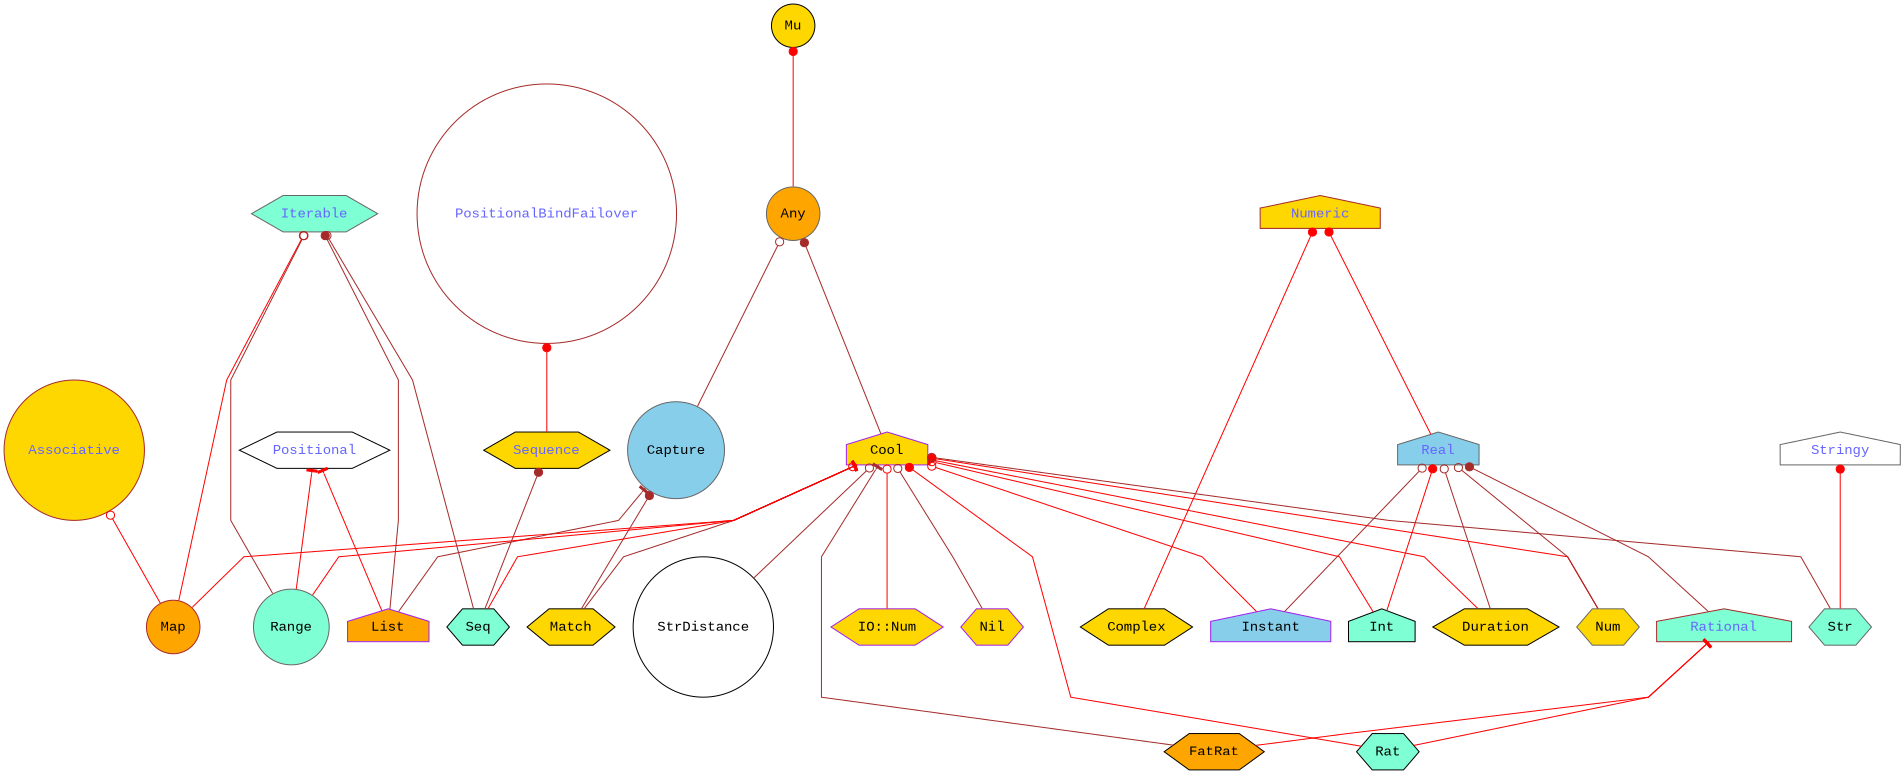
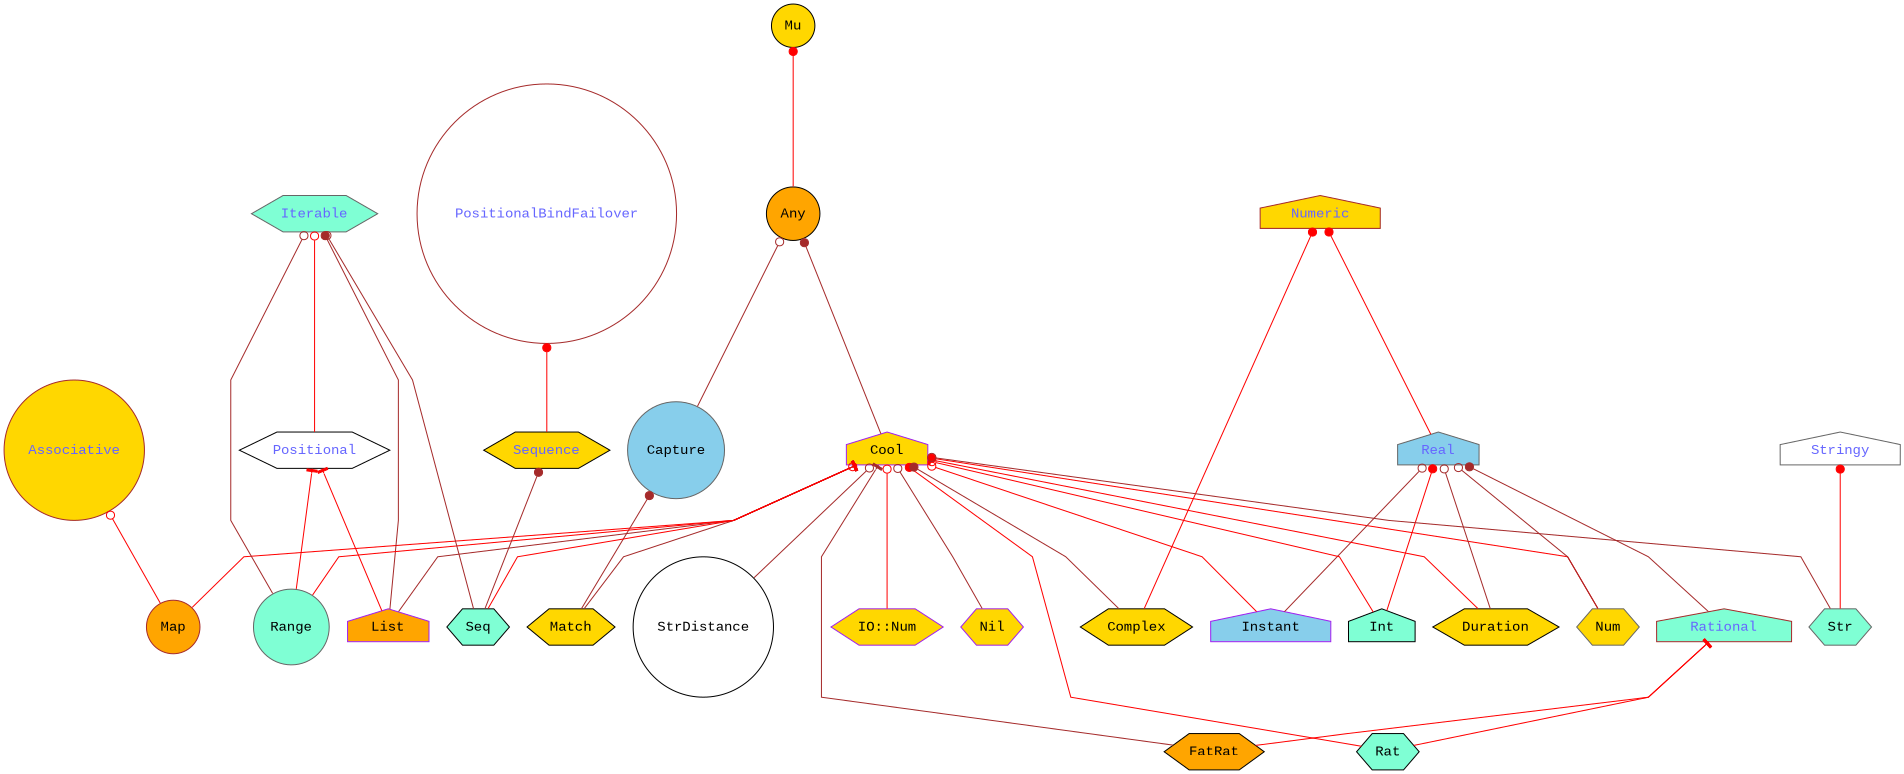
node "Any": color gray40 -> black
edge "Map" -> "Iterable": now "Positional" -> "Iterable"
edge "Complex" -> "Cool": added
edge "List" -> "Capture": now "List" -> "Cool"
